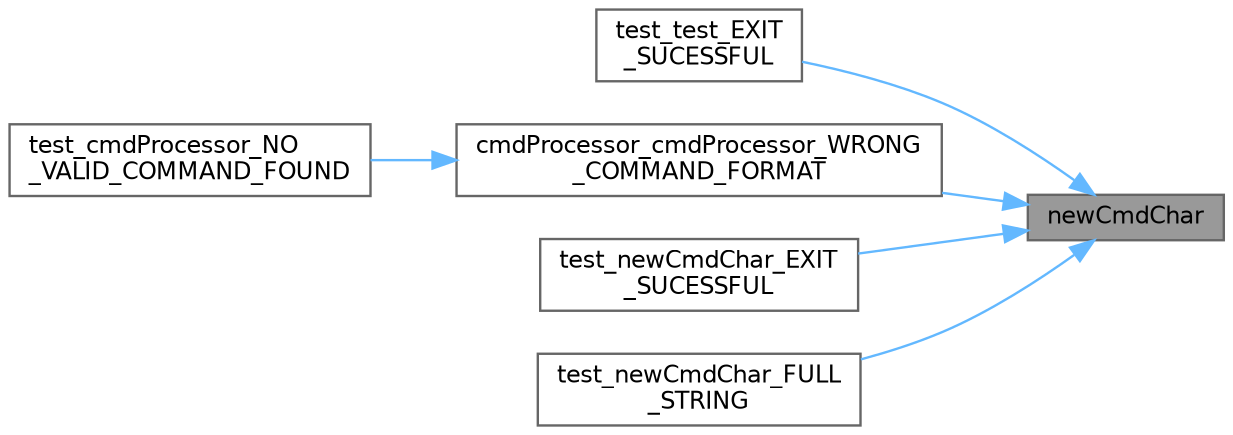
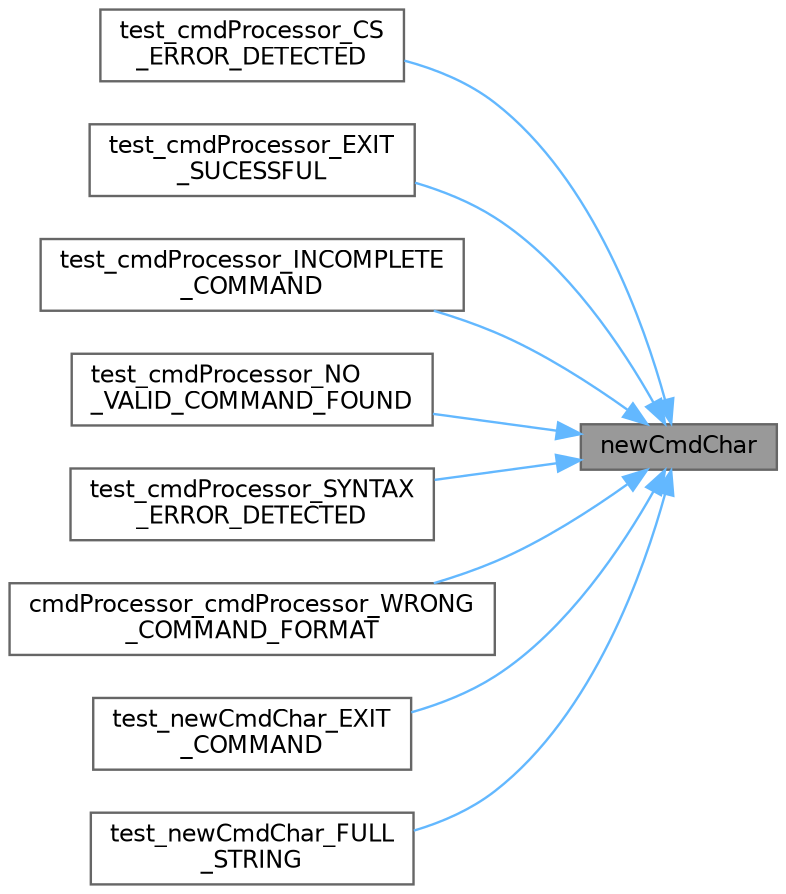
node "test_cmdProcessor_CS _ERROR_DETECTED": added
node "test_test_EXIT _SUCESSFUL": label "test_test_EXIT _SUCESSFUL" -> "test_cmdProcessor_EXIT _SUCESSFUL"
edge "test_cmdProcessor_NO _VALID_COMMAND_FOUND" -> "cmdProcessor_cmdProcessor_WRONG _COMMAND_FORMAT": now "test_cmdProcessor_NO _VALID_COMMAND_FOUND" -> "newCmdChar"
node "test_cmdProcessor_INCOMPLETE _COMMAND": added
node "test_newCmdChar_EXIT _SUCESSFUL": label "test_newCmdChar_EXIT _SUCESSFUL" -> "test_newCmdChar_EXIT _COMMAND"
node "test_cmdProcessor_SYNTAX _ERROR_DETECTED": added
